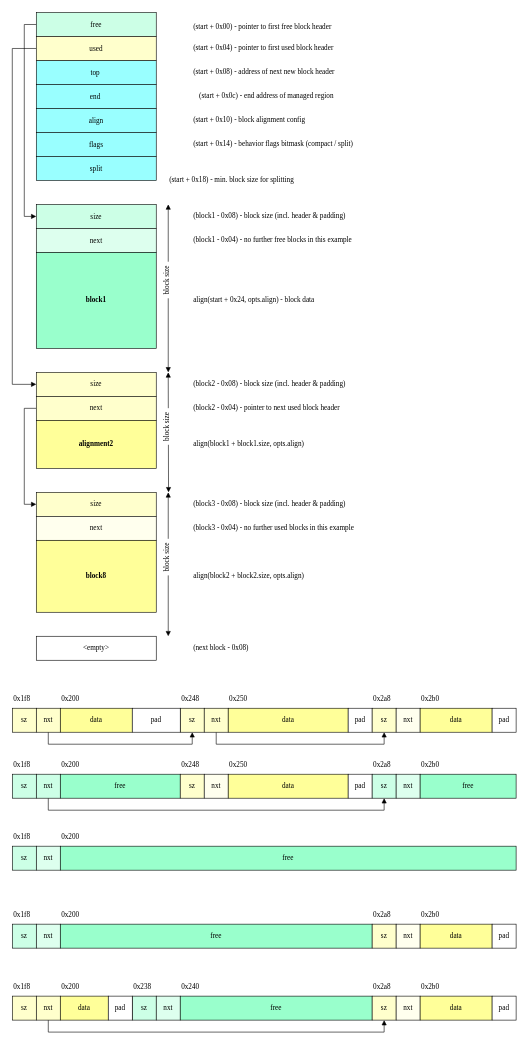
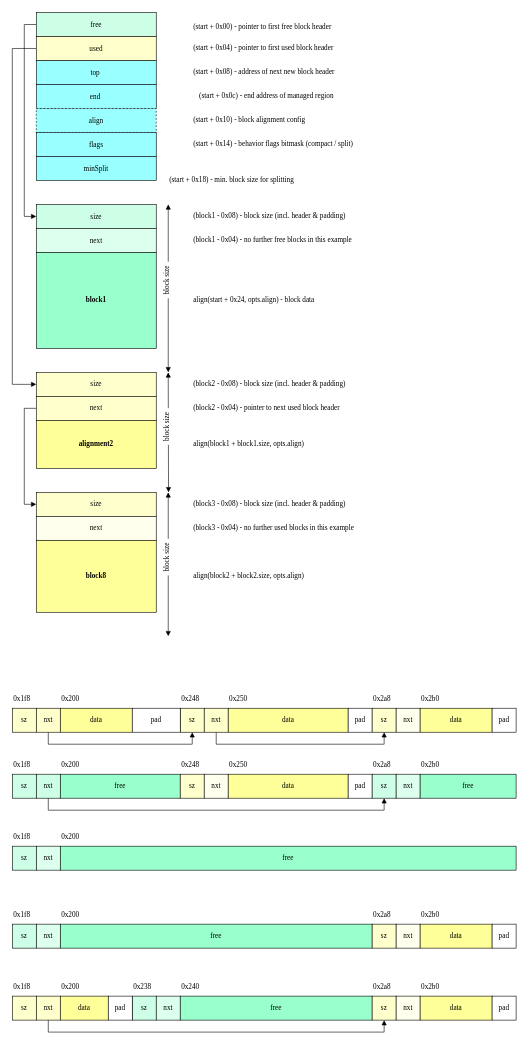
node "align": style solid -> dashed
node "split": label "split" -> "minSplit"
node "<empty>": removed
node "(next block - 0x08)": removed
